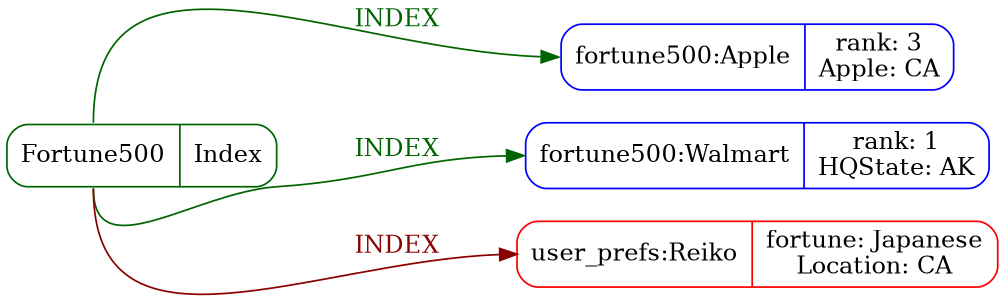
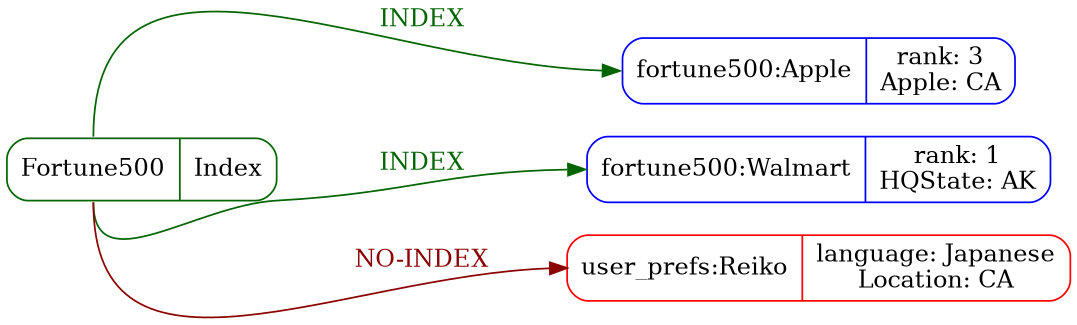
node "user_prefs:Reiko": text "fortune: Japanese" -> "language: Japanese"
edge "Fortune500" -> "user_prefs:Reiko": label "INDEX" -> "NO-INDEX"
